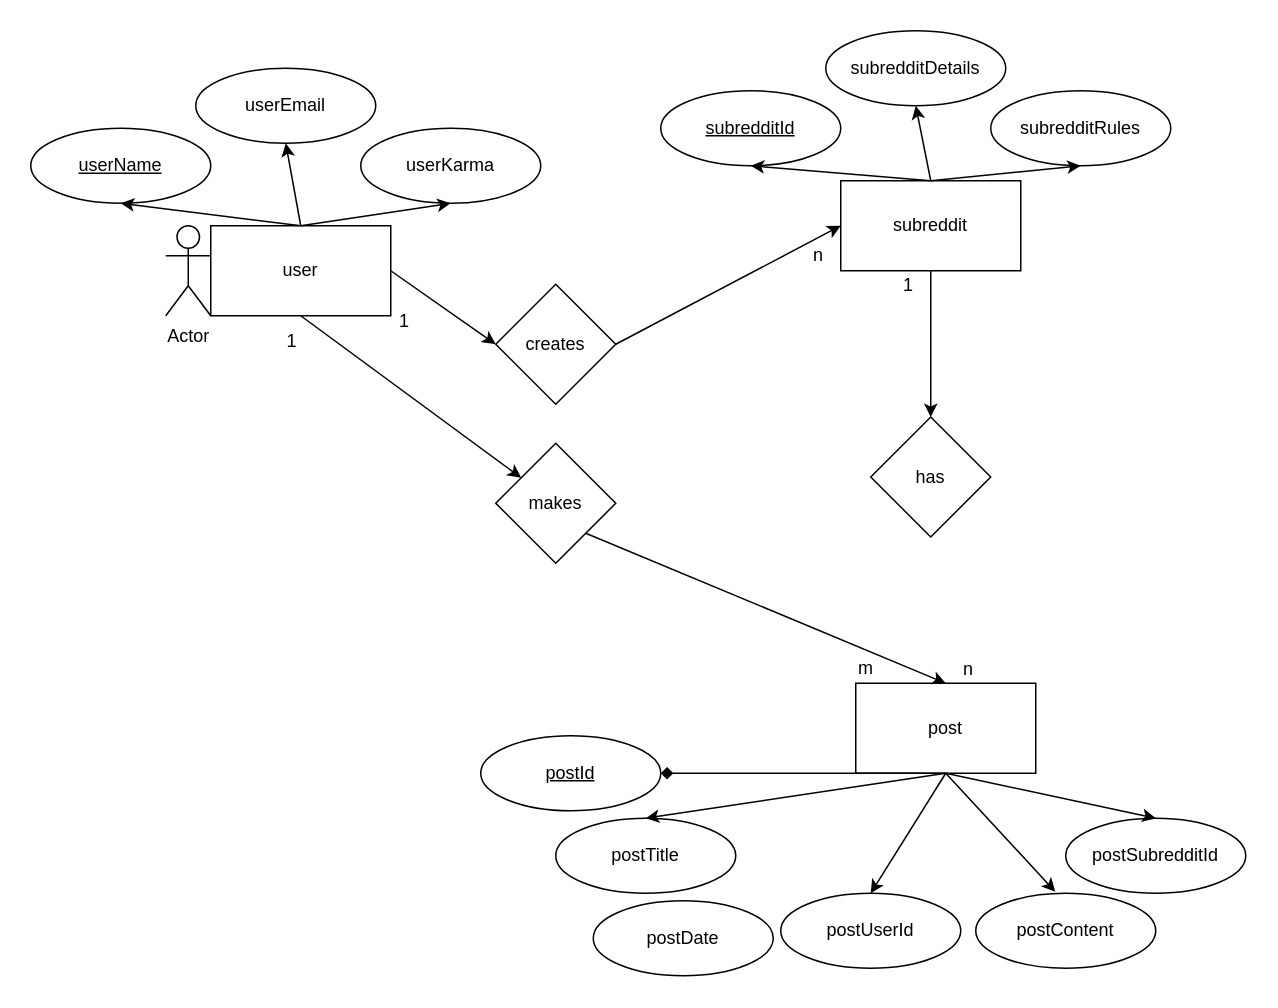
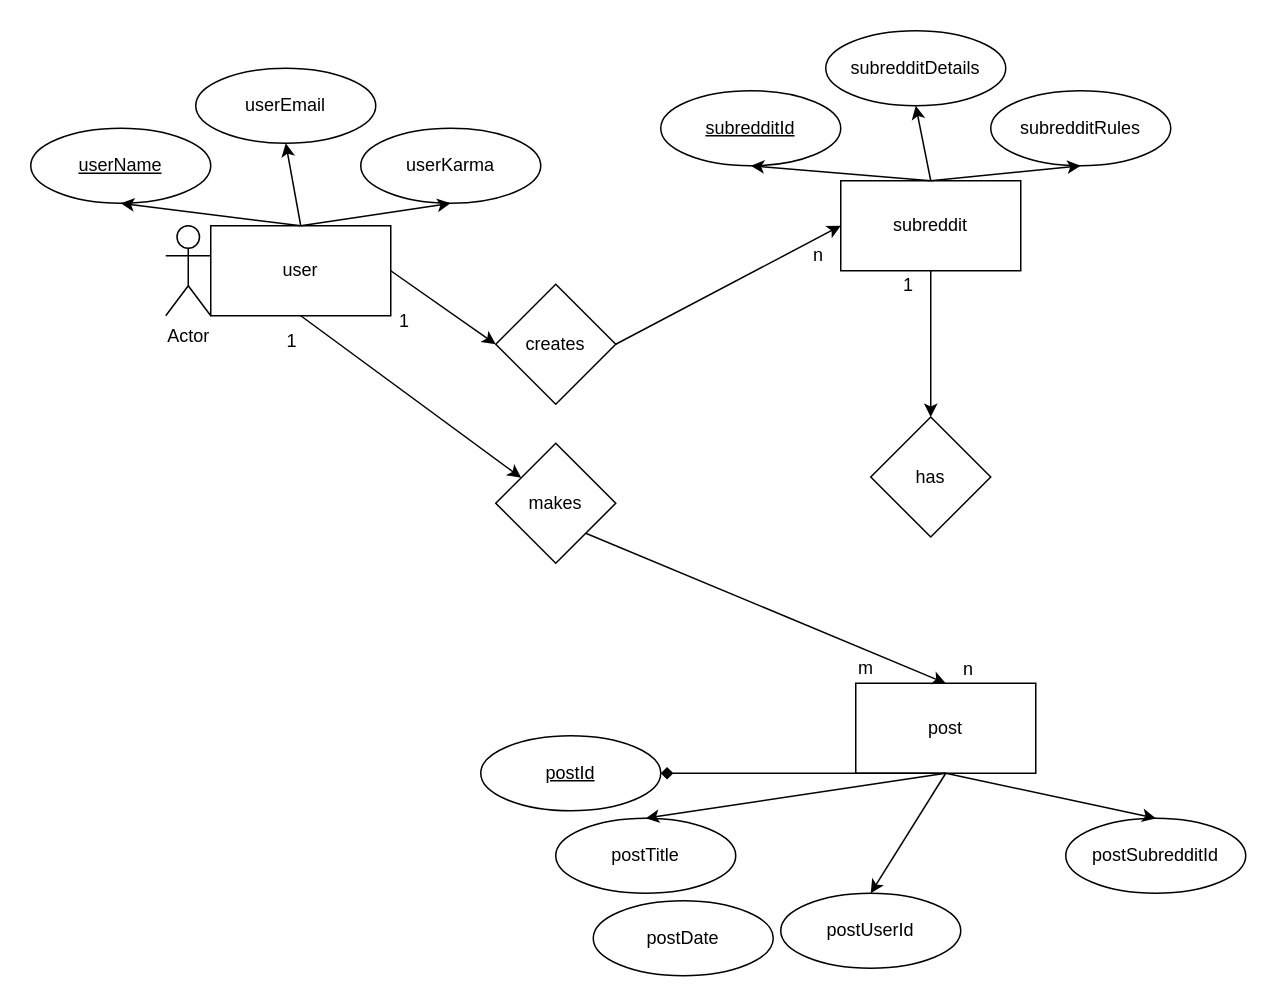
edge "post" -> "postContent": removed
node "postContent": removed
